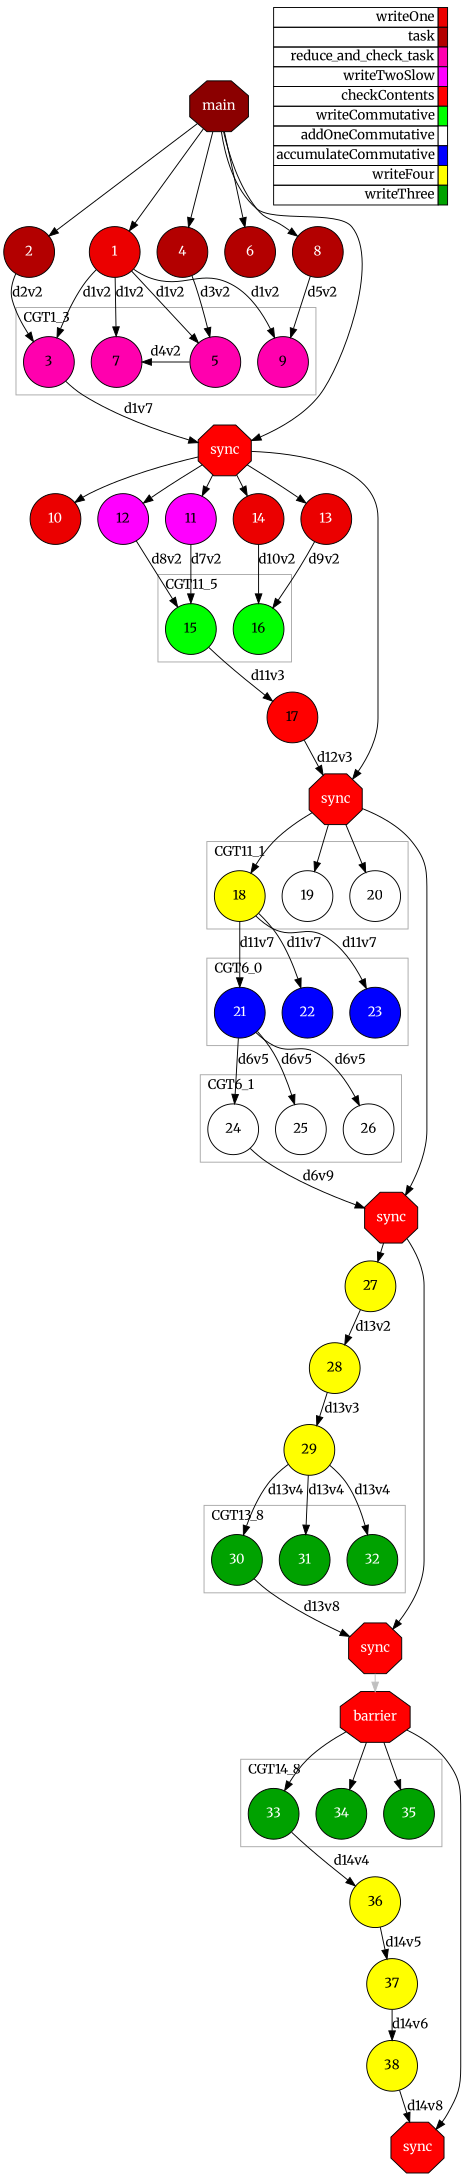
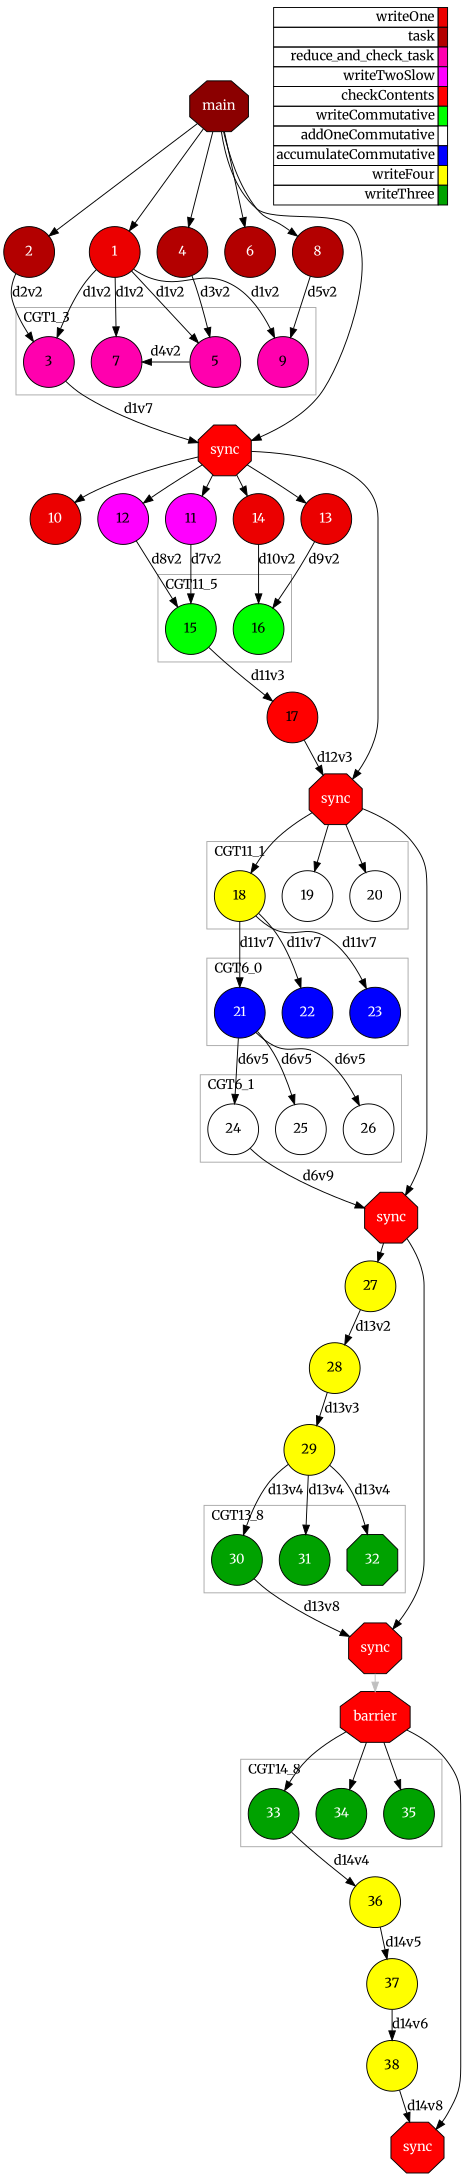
node "32": shape circle -> octagon
